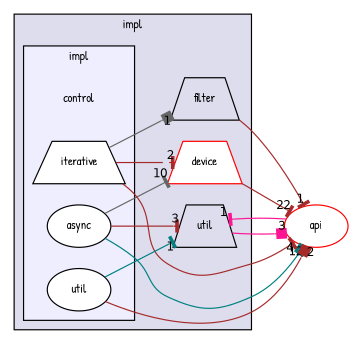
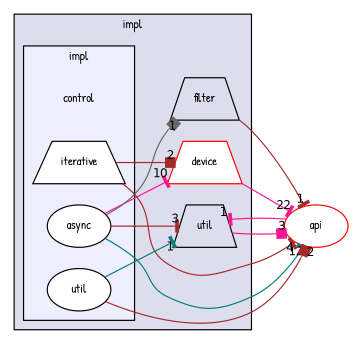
edge "iterative" -> "filter": now "async" -> "filter"
edge "iterative" -> "device": arrowhead tee -> box
edge "device" -> "api": color brown -> deeppink
edge "async" -> "device": color gray40 -> deeppink
edge "async" -> "api": arrowhead box -> tee
